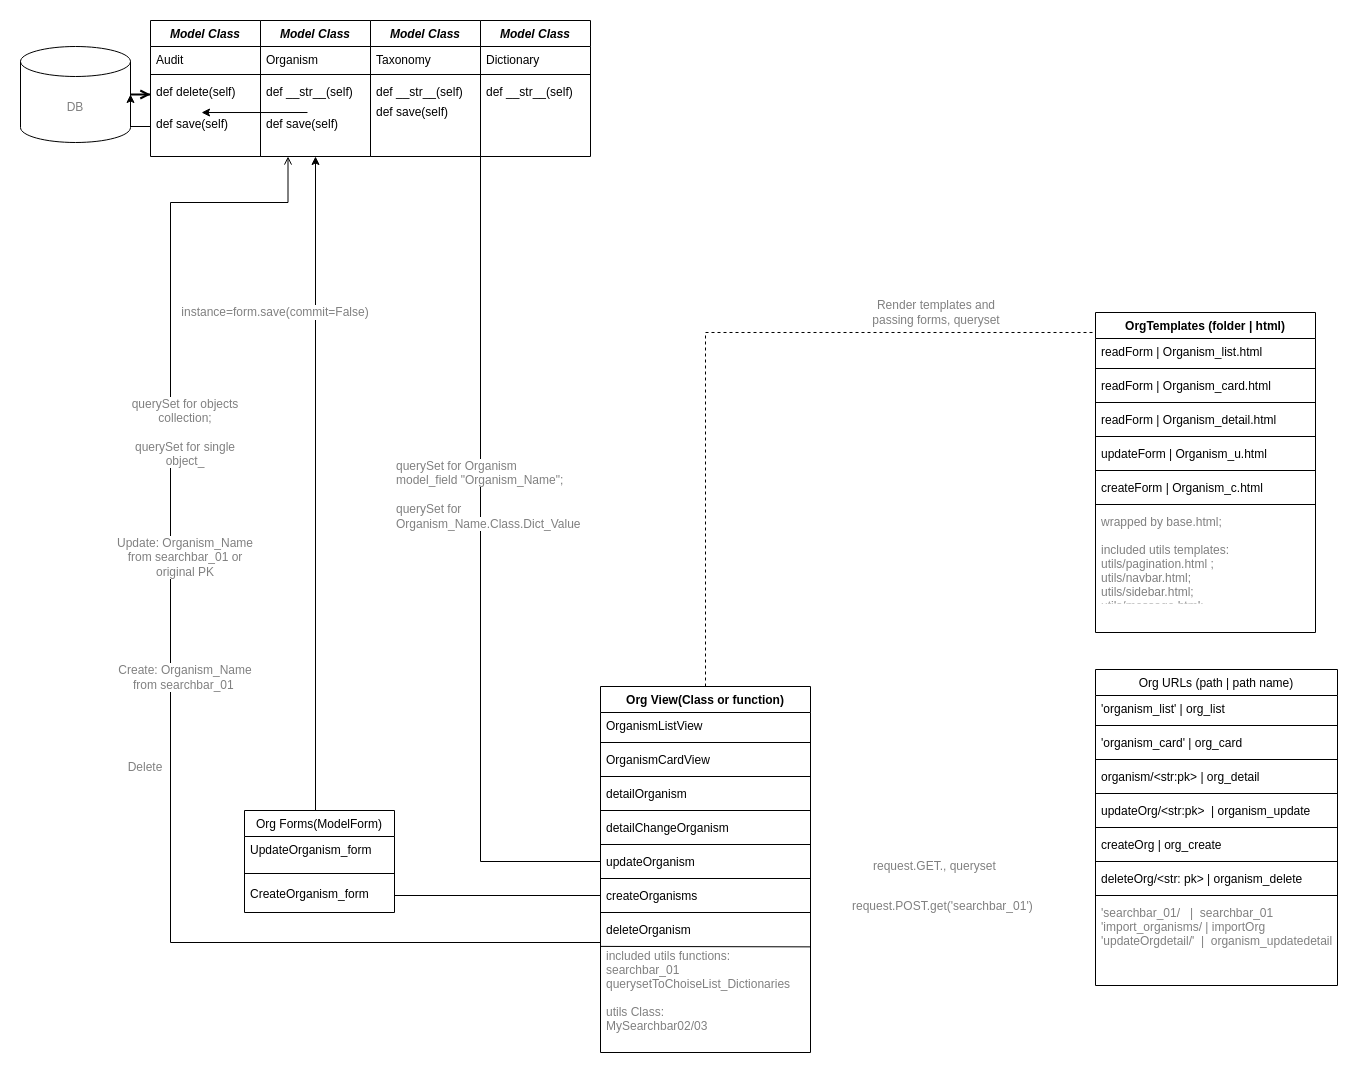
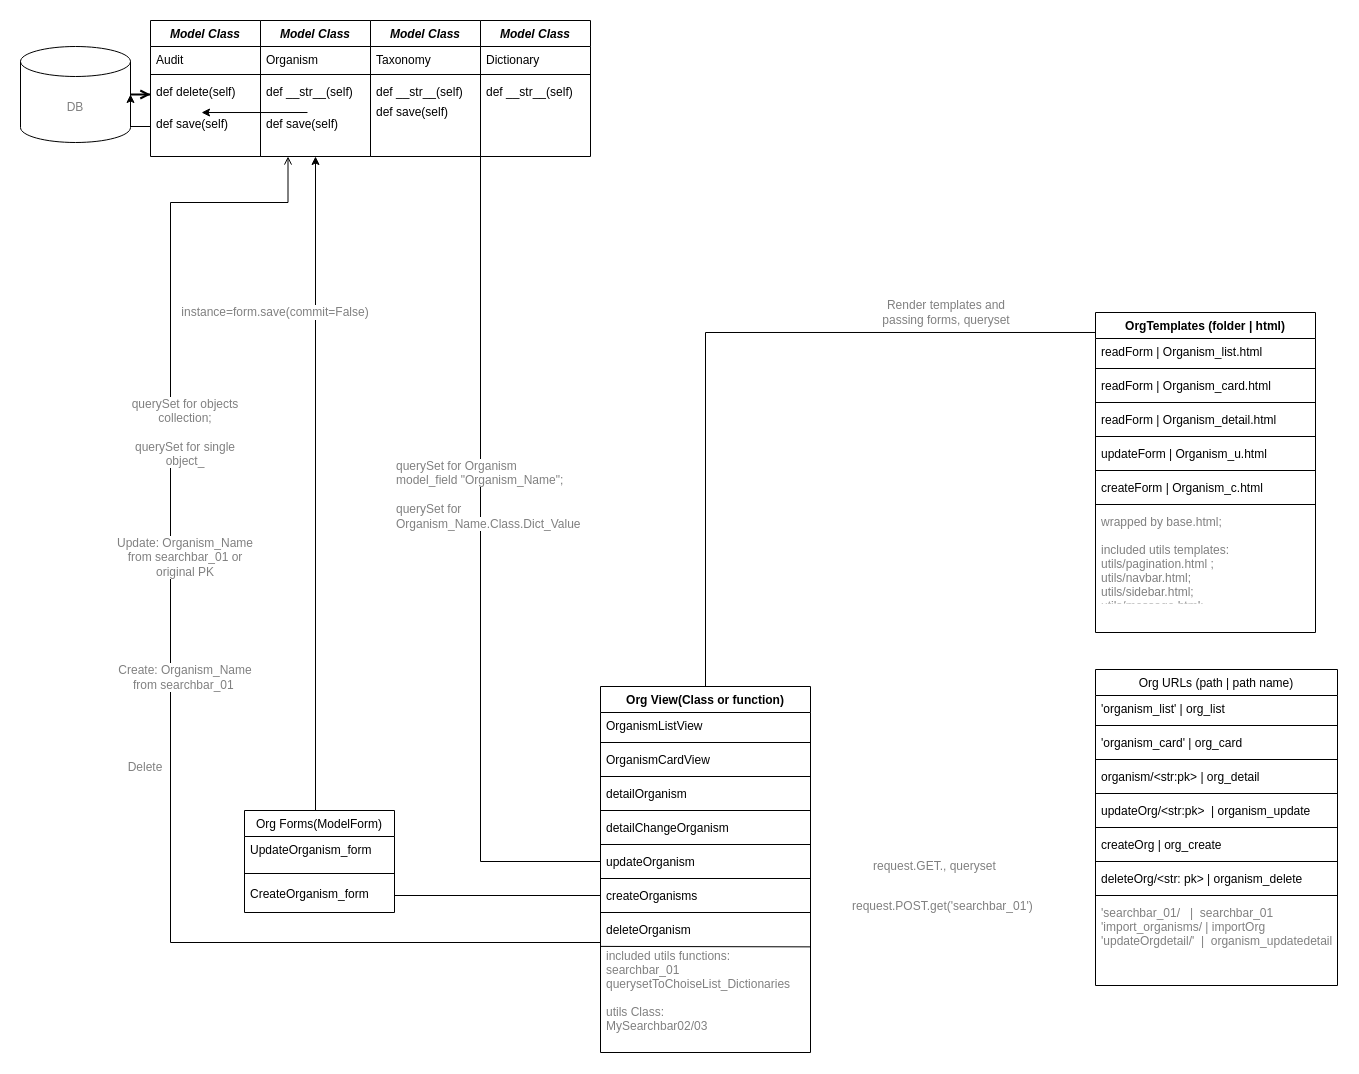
node "Render templates and passing forms, queryset": moved (936, 313) -> (946, 313)
edge "readForm | Organism_list.html" -- "Org View(Class or function)": style dashed -> solid
